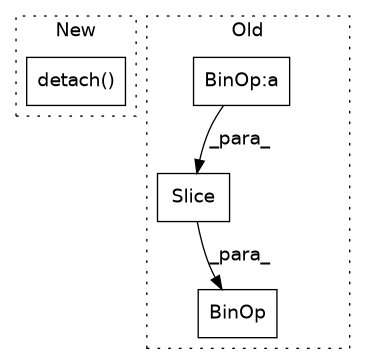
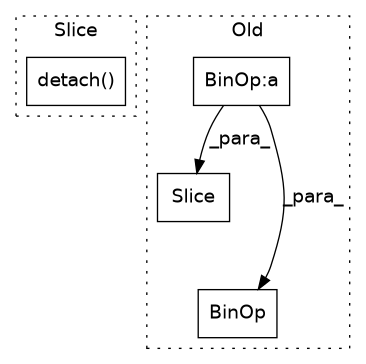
cluster "New": label "New" -> "Slice"
edge "Slice" -> "BinOp": now "BinOp:a" -> "BinOp"
